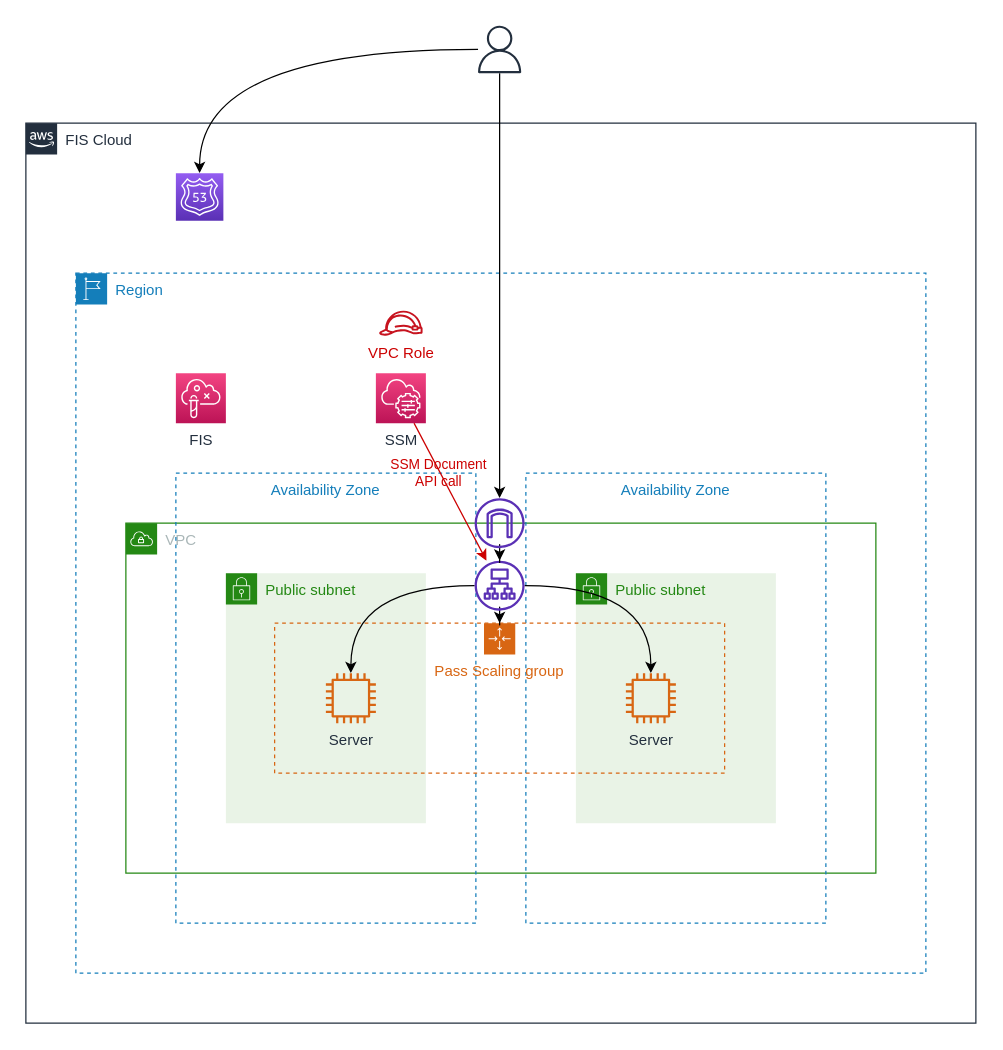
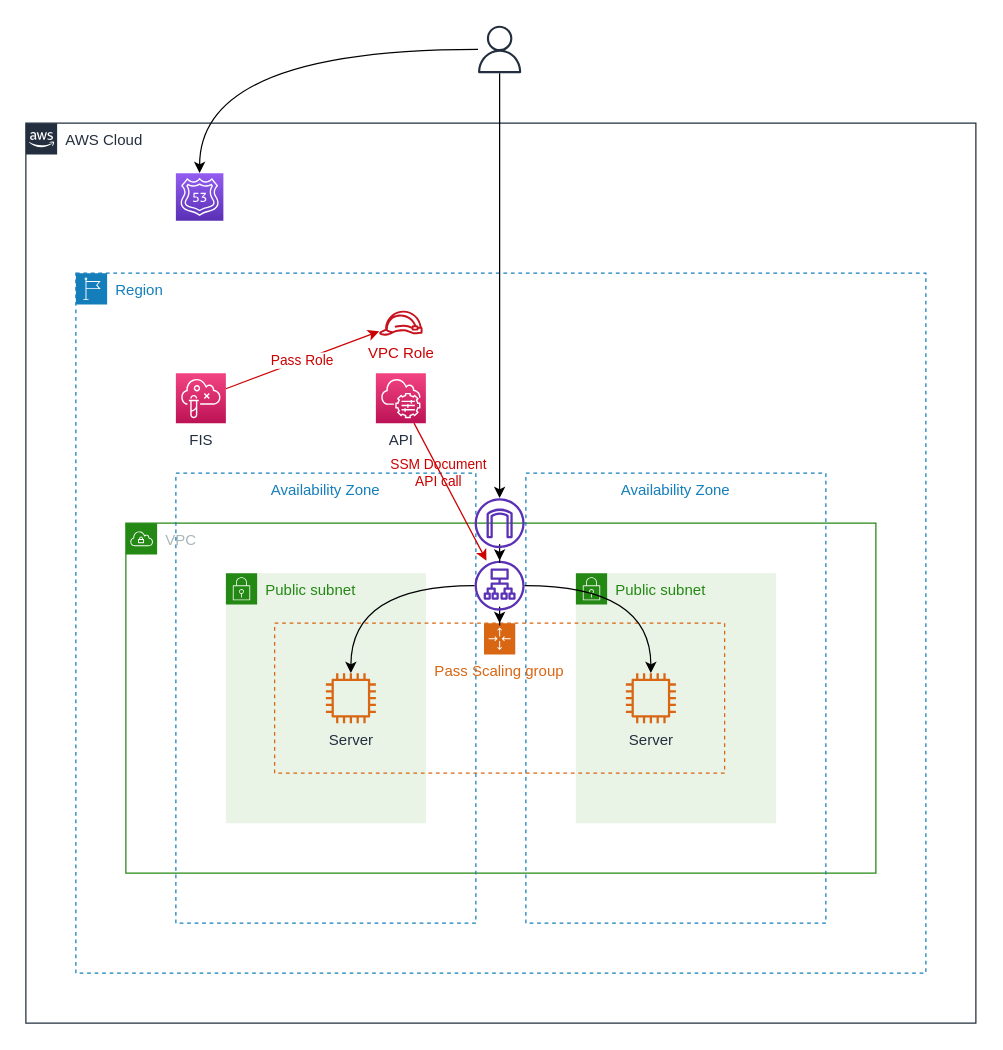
node "FIS Cloud": label "FIS Cloud" -> "AWS Cloud"
edge "FIS" -> "VPC Role": added, label "Pass Role"
node "SSM": label "SSM" -> "API"
